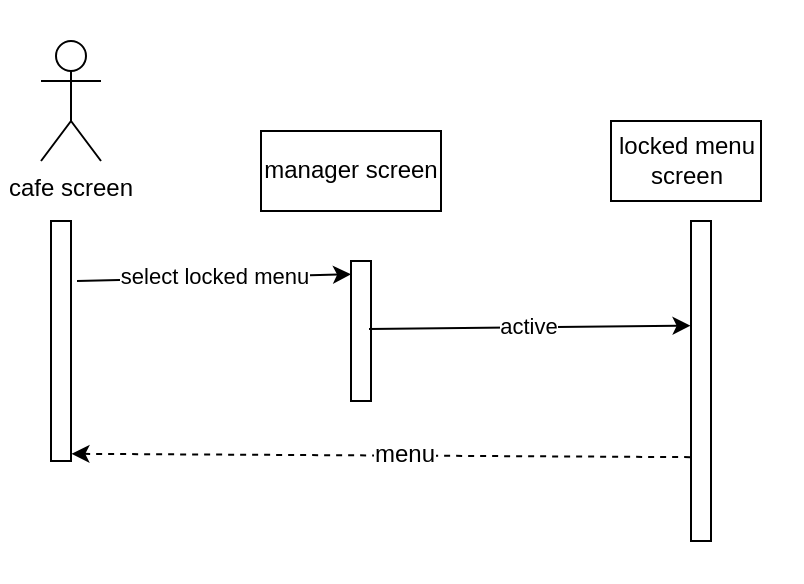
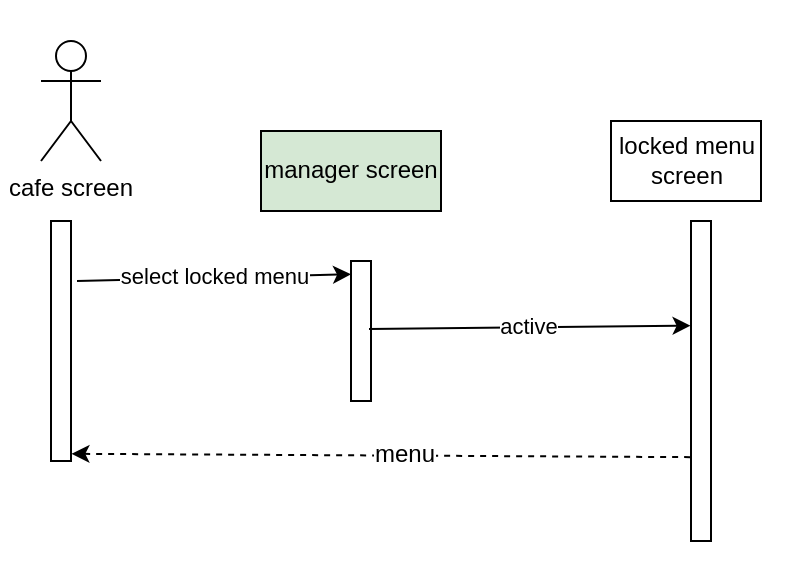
node "manager screen": fillcolor #ffffff -> #d5e8d4
